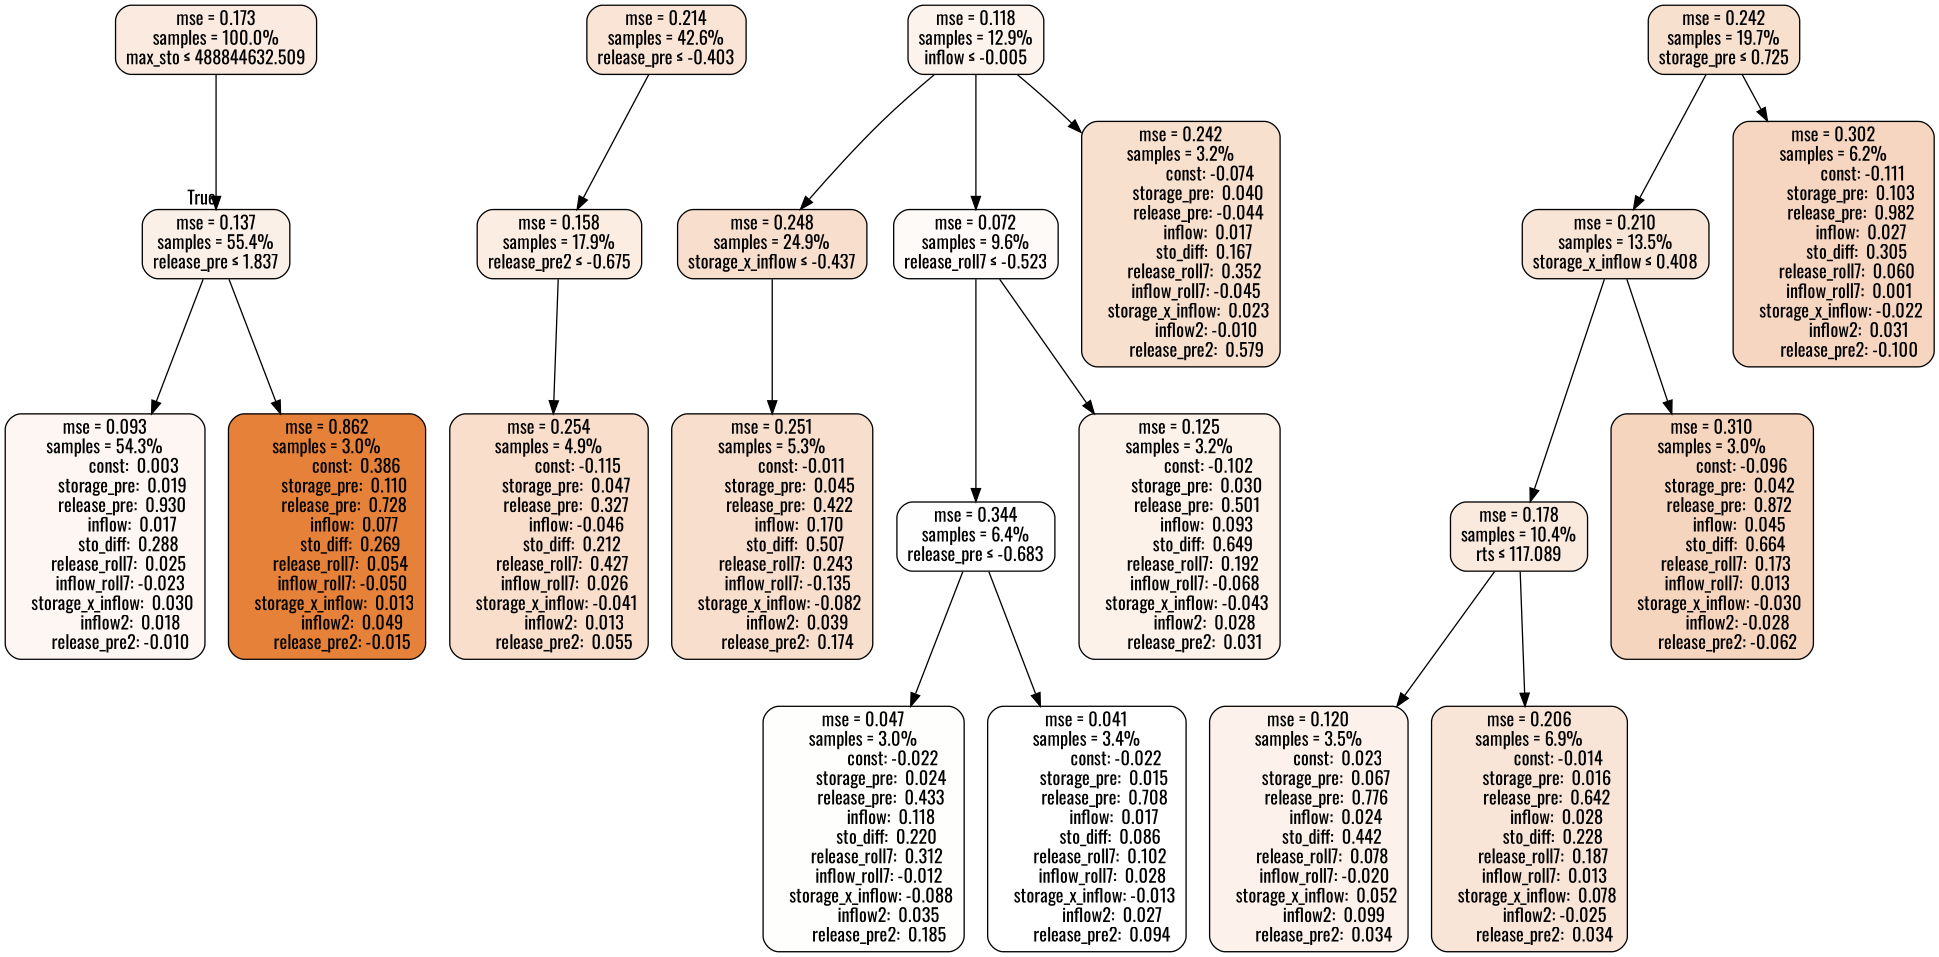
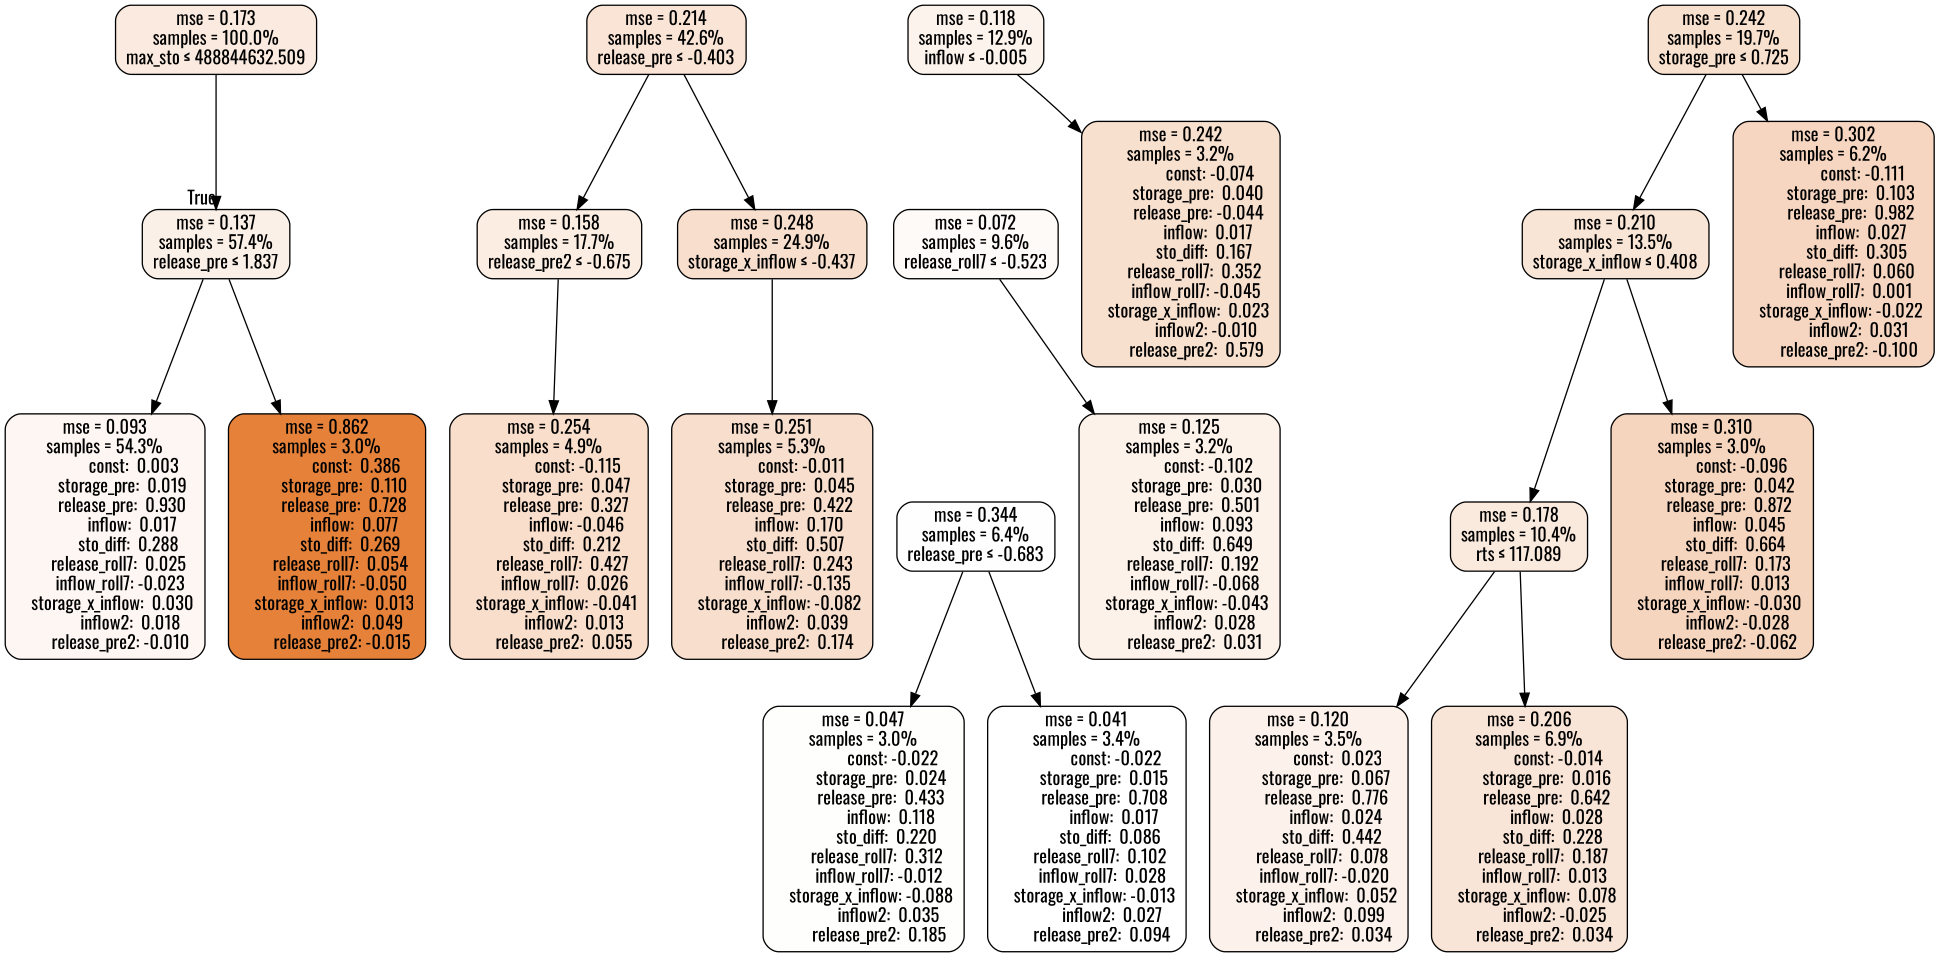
edge "mse = 0.118 samples = 12.9% inflow ≤ -0.005" -> "mse = 0.248 samples = 24.9% storage_x_inflow ≤ -0.437": now "mse = 0.214 samples = 42.6% release_pre ≤ -0.403" -> "mse = 0.248 samples = 24.9% storage_x_inflow ≤ -0.437"
edge "mse = 0.118 samples = 12.9% inflow ≤ -0.005" -> "mse = 0.072 samples = 9.6% release_roll7 ≤ -0.523": removed
node "mse = 0.137 samples = 55.4% release_pre ≤ 1.837": label "mse = 0.137 samples = 55.4% release_pre ≤ 1.837" -> "mse = 0.137 samples = 57.4% release_pre ≤ 1.837"
node "mse = 0.158 samples = 17.9% release_pre2 ≤ -0.675": label "mse = 0.158 samples = 17.9% release_pre2 ≤ -0.675" -> "mse = 0.158 samples = 17.7% release_pre2 ≤ -0.675"
edge "mse = 0.072 samples = 9.6% release_roll7 ≤ -0.523" -> "mse = 0.344 samples = 6.4% release_pre ≤ -0.683": removed
